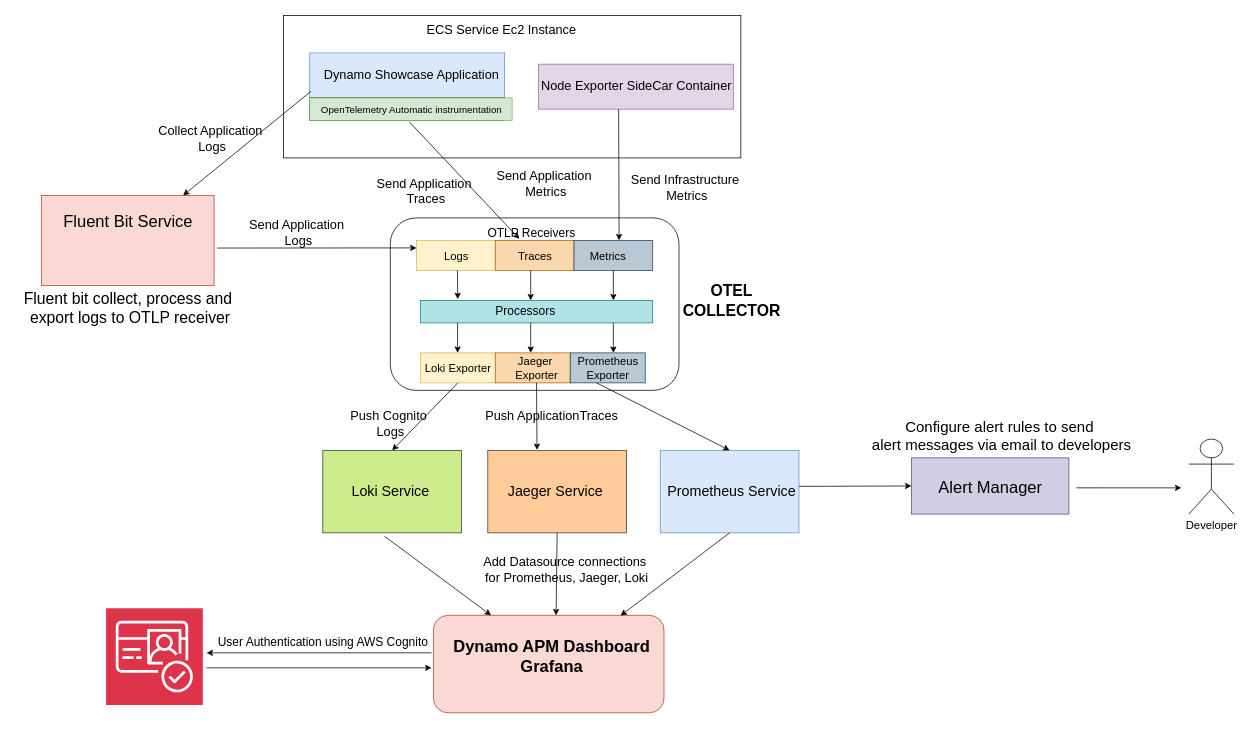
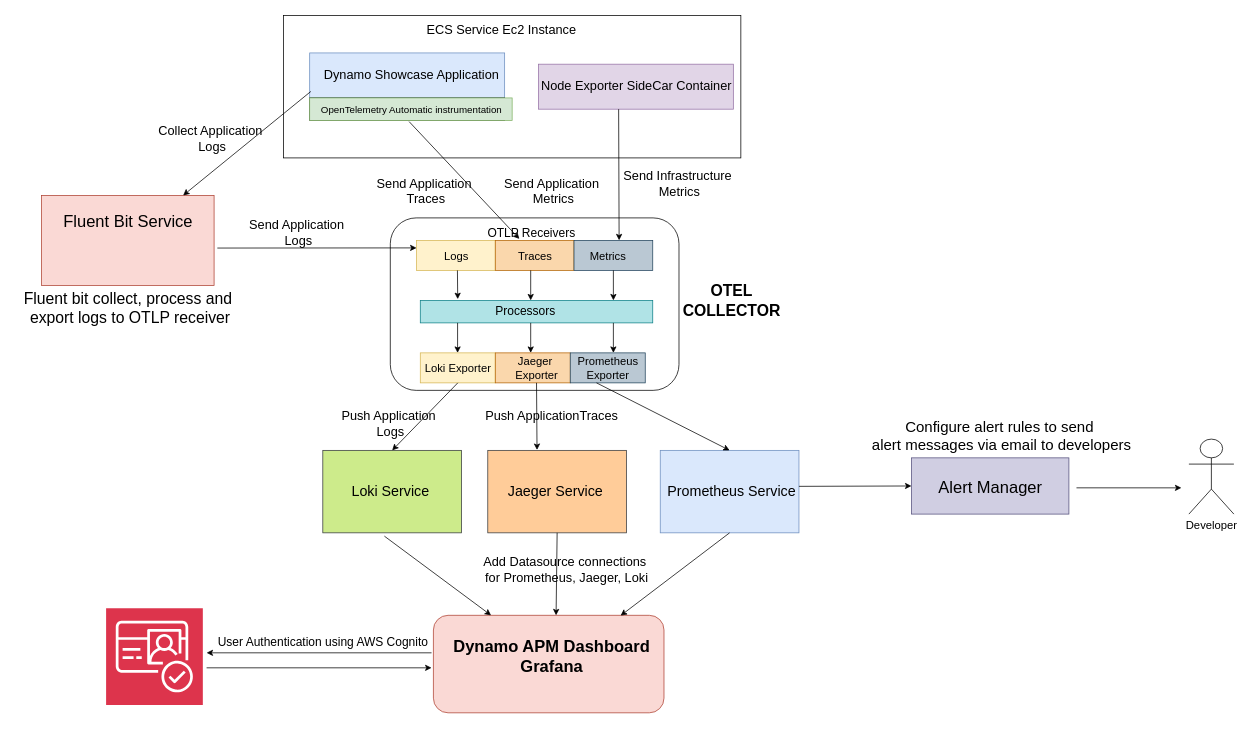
node "Send Application Metrics": moved (544, 184) -> (552, 192)
node "Send Infrastructure Metrics": moved (685, 188) -> (677, 184)
node "Push Cognito Logs": label "Push Cognito Logs" -> "Push Application Logs"
